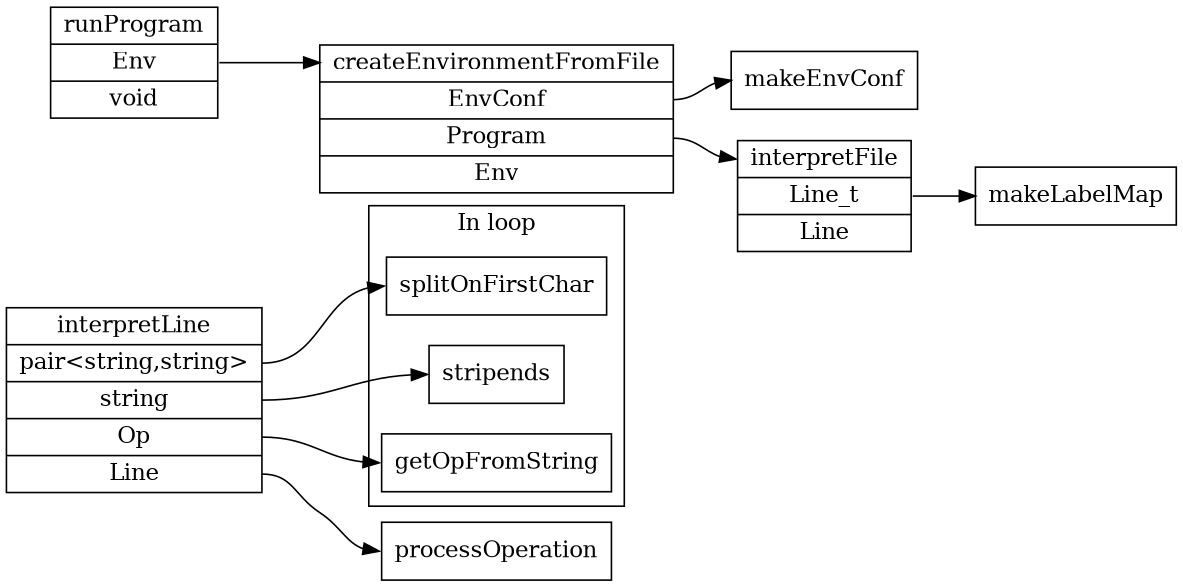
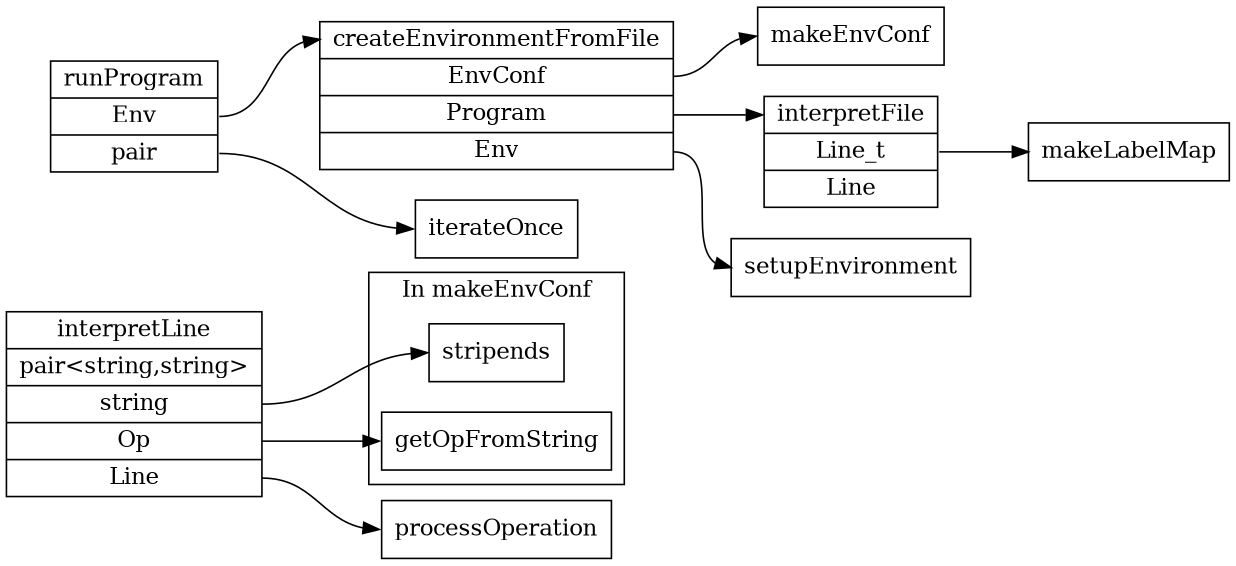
node "runProgram": text "void" -> "pair"
cluster "In loop": label "In loop" -> "In makeEnvConf"
node "iterateOnce": added
node "setupEnvironment": added
node "splitOnFirstChar": removed
